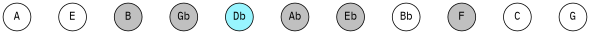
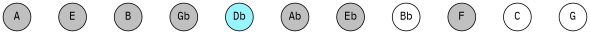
node "A": fillcolor white -> gray
node "E": fillcolor white -> gray
